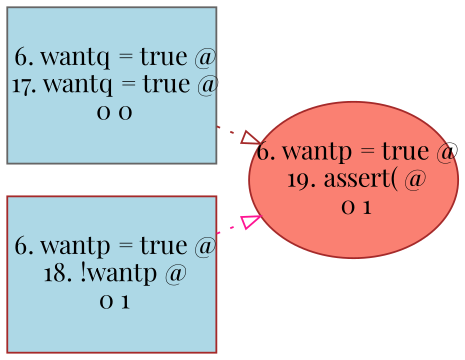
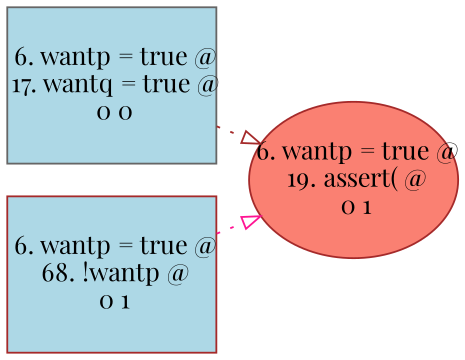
node "6. wantq = true @ 17. wantq = true @ 0 0": label "6. wantq = true @ 17. wantq = true @ 0 0" -> "6. wantp = true @ 17. wantq = true @ 0 0"
node "6. wantp = true @ 18. !wantp @ 0 1": label "6. wantp = true @ 18. !wantp @ 0 1" -> "6. wantp = true @ 68. !wantp @ 0 1"
